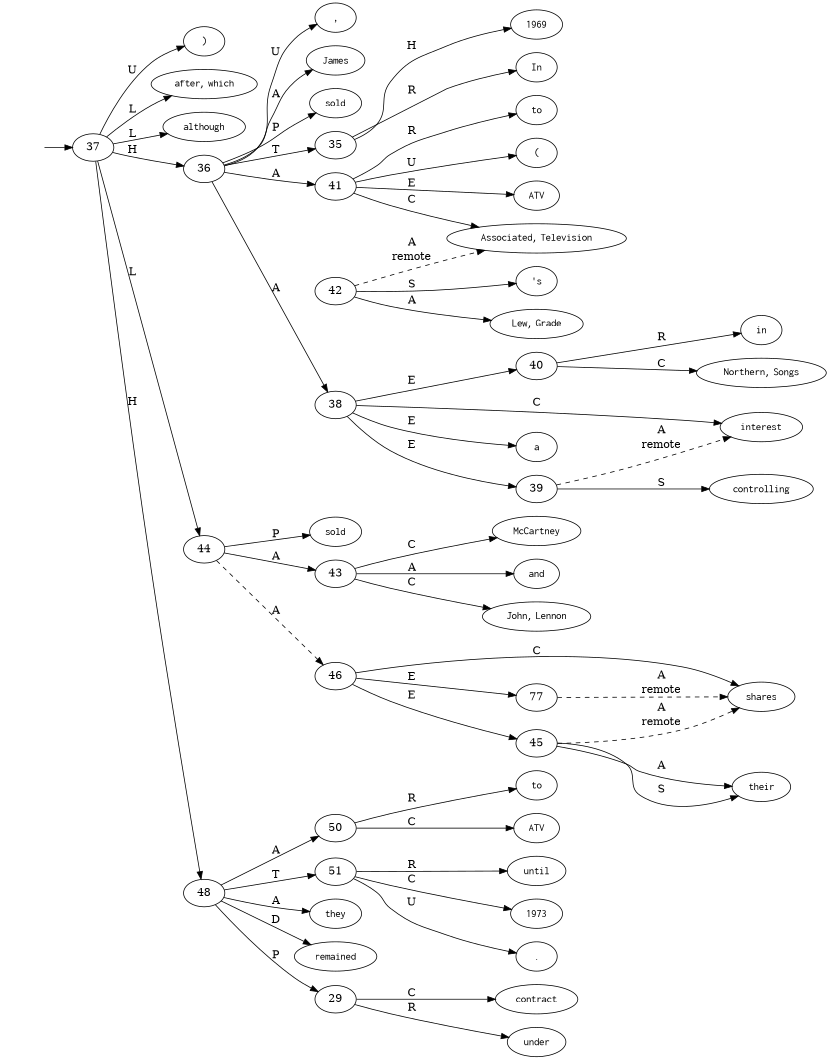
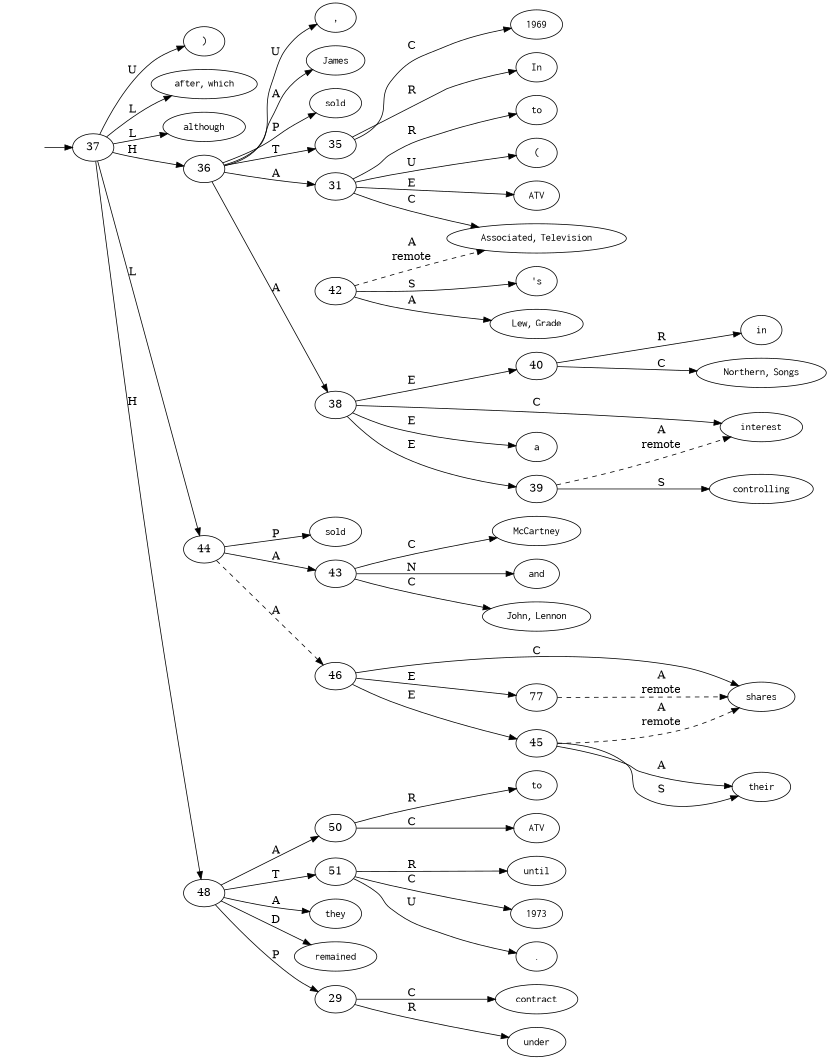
edge "35" -> "1969": label "H" -> "C"
node "41": label "41" -> "31"
edge "43" -> "and": label "A" -> "N"
